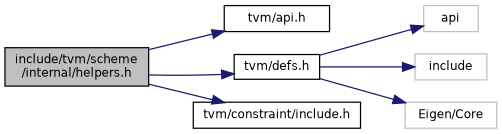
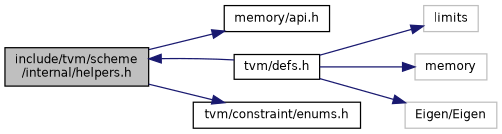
node "tvm/api.h": label "tvm/api.h" -> "memory/api.h"
node "api": label "api" -> "limits"
node "include": label "include" -> "memory"
edge "include/tvm/scheme /internal/helpers.h" -> "tvm/defs.h": reversed
node "tvm/constraint/include.h": label "tvm/constraint/include.h" -> "tvm/constraint/enums.h"
node "Eigen/Core": label "Eigen/Core" -> "Eigen/Eigen"
